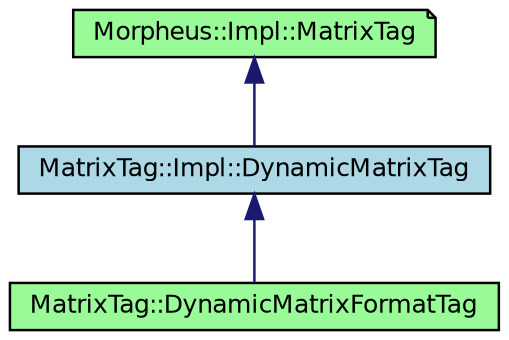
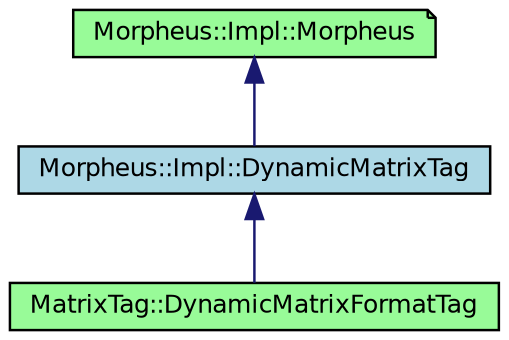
node "Morpheus::Impl::MatrixTag": label "Morpheus::Impl::MatrixTag" -> "Morpheus::Impl::Morpheus"
node "MatrixTag::Impl::DynamicMatrixTag": label "MatrixTag::Impl::DynamicMatrixTag" -> "Morpheus::Impl::DynamicMatrixTag"
